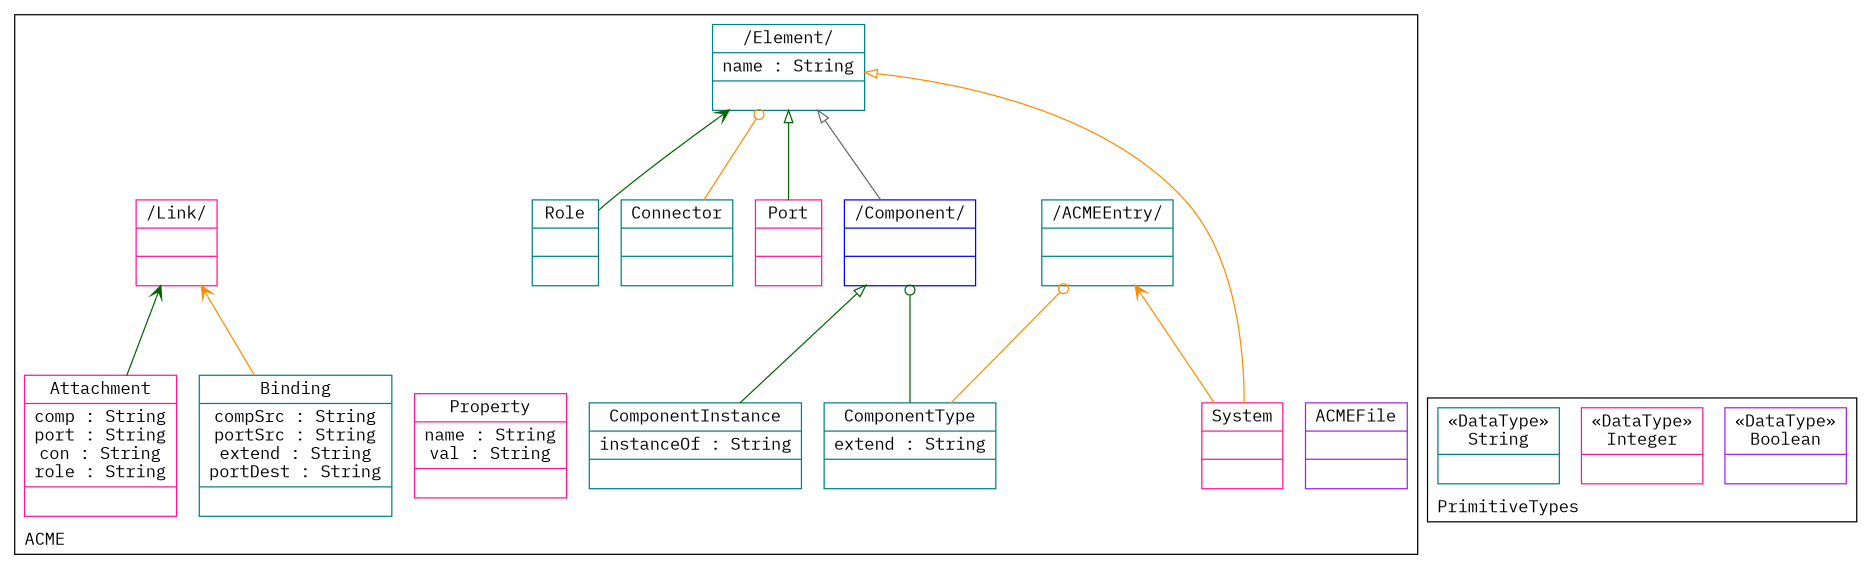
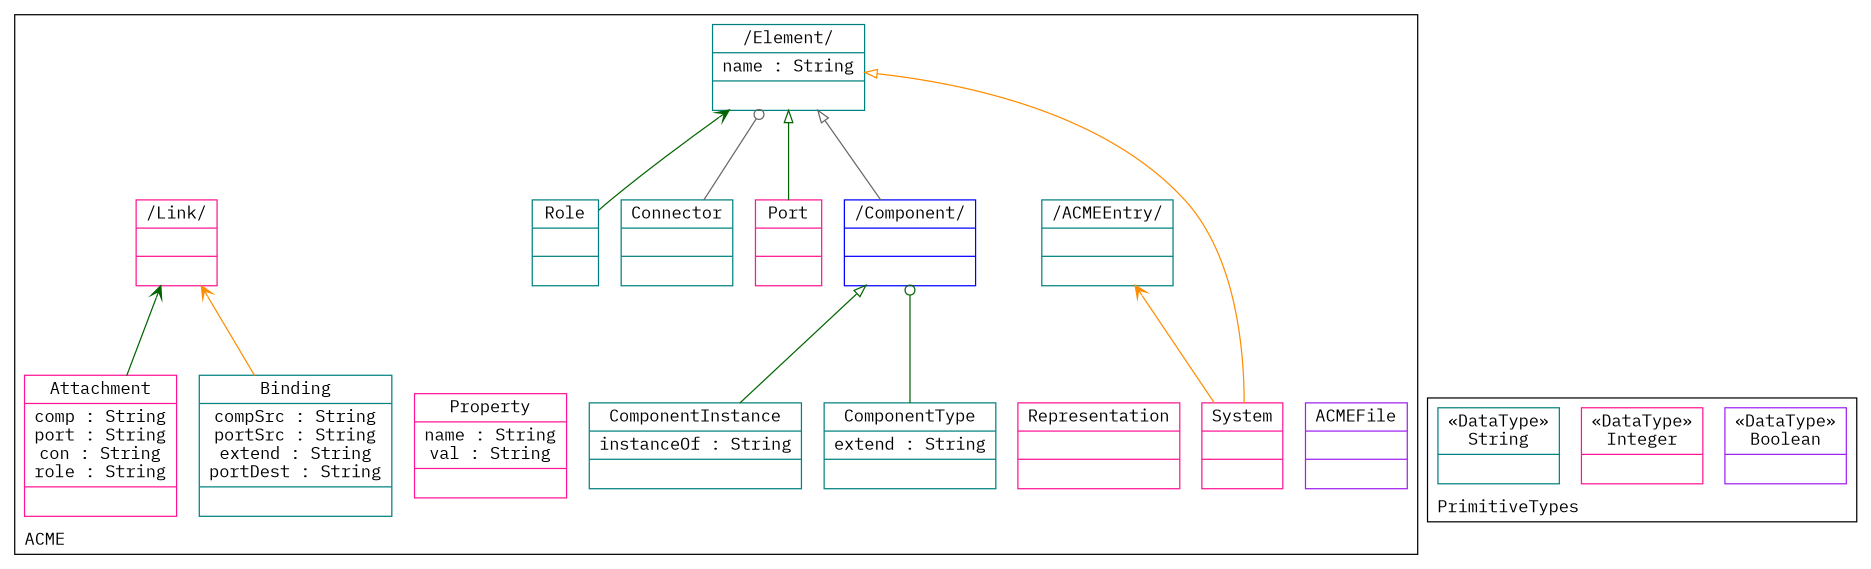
edge "Connector" -> "/Element/": color darkorange -> gray40
edge "ComponentType" -> "/ACMEEntry/": removed
node "Representation": added
